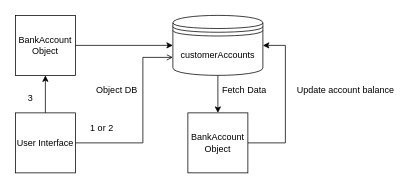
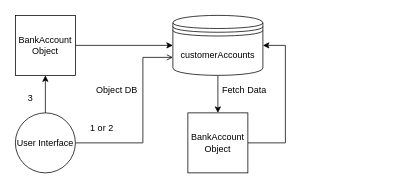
node "Update account balance": removed
node "User Interface": shape rectangle -> ellipse
